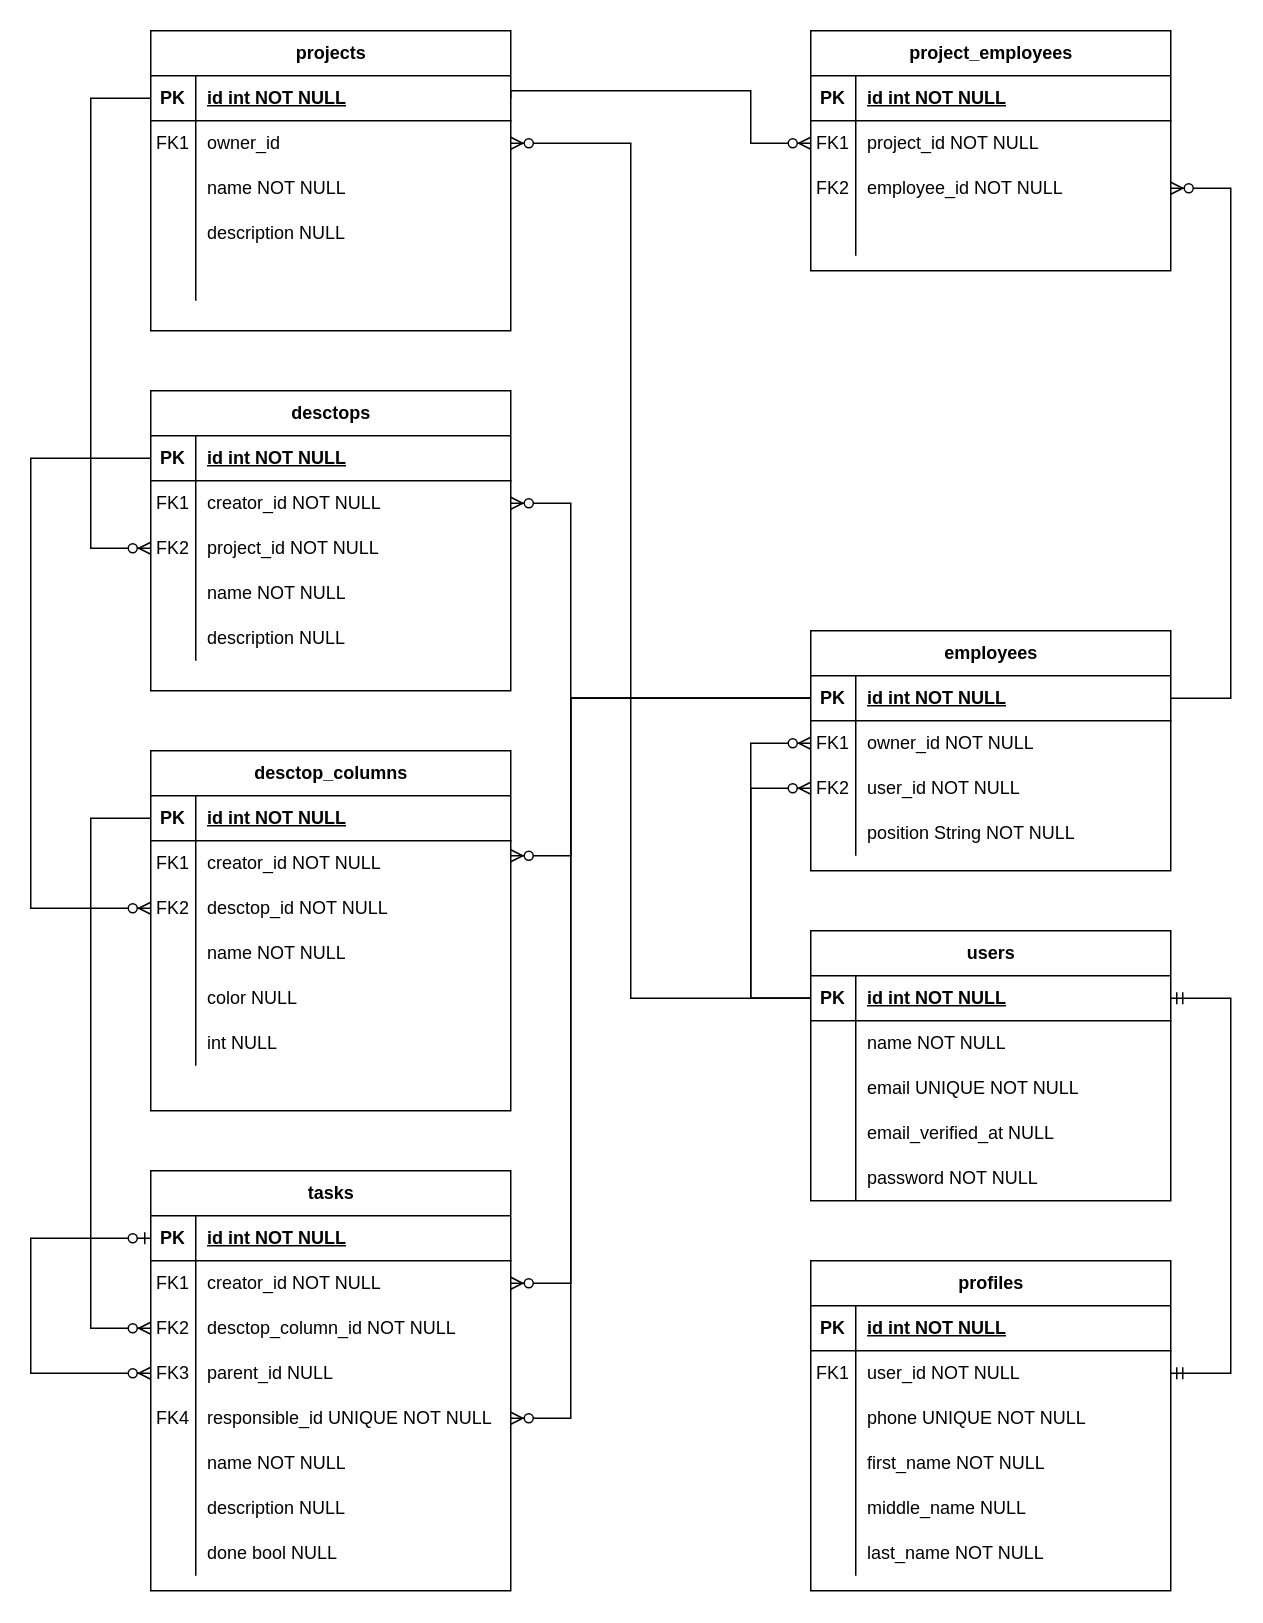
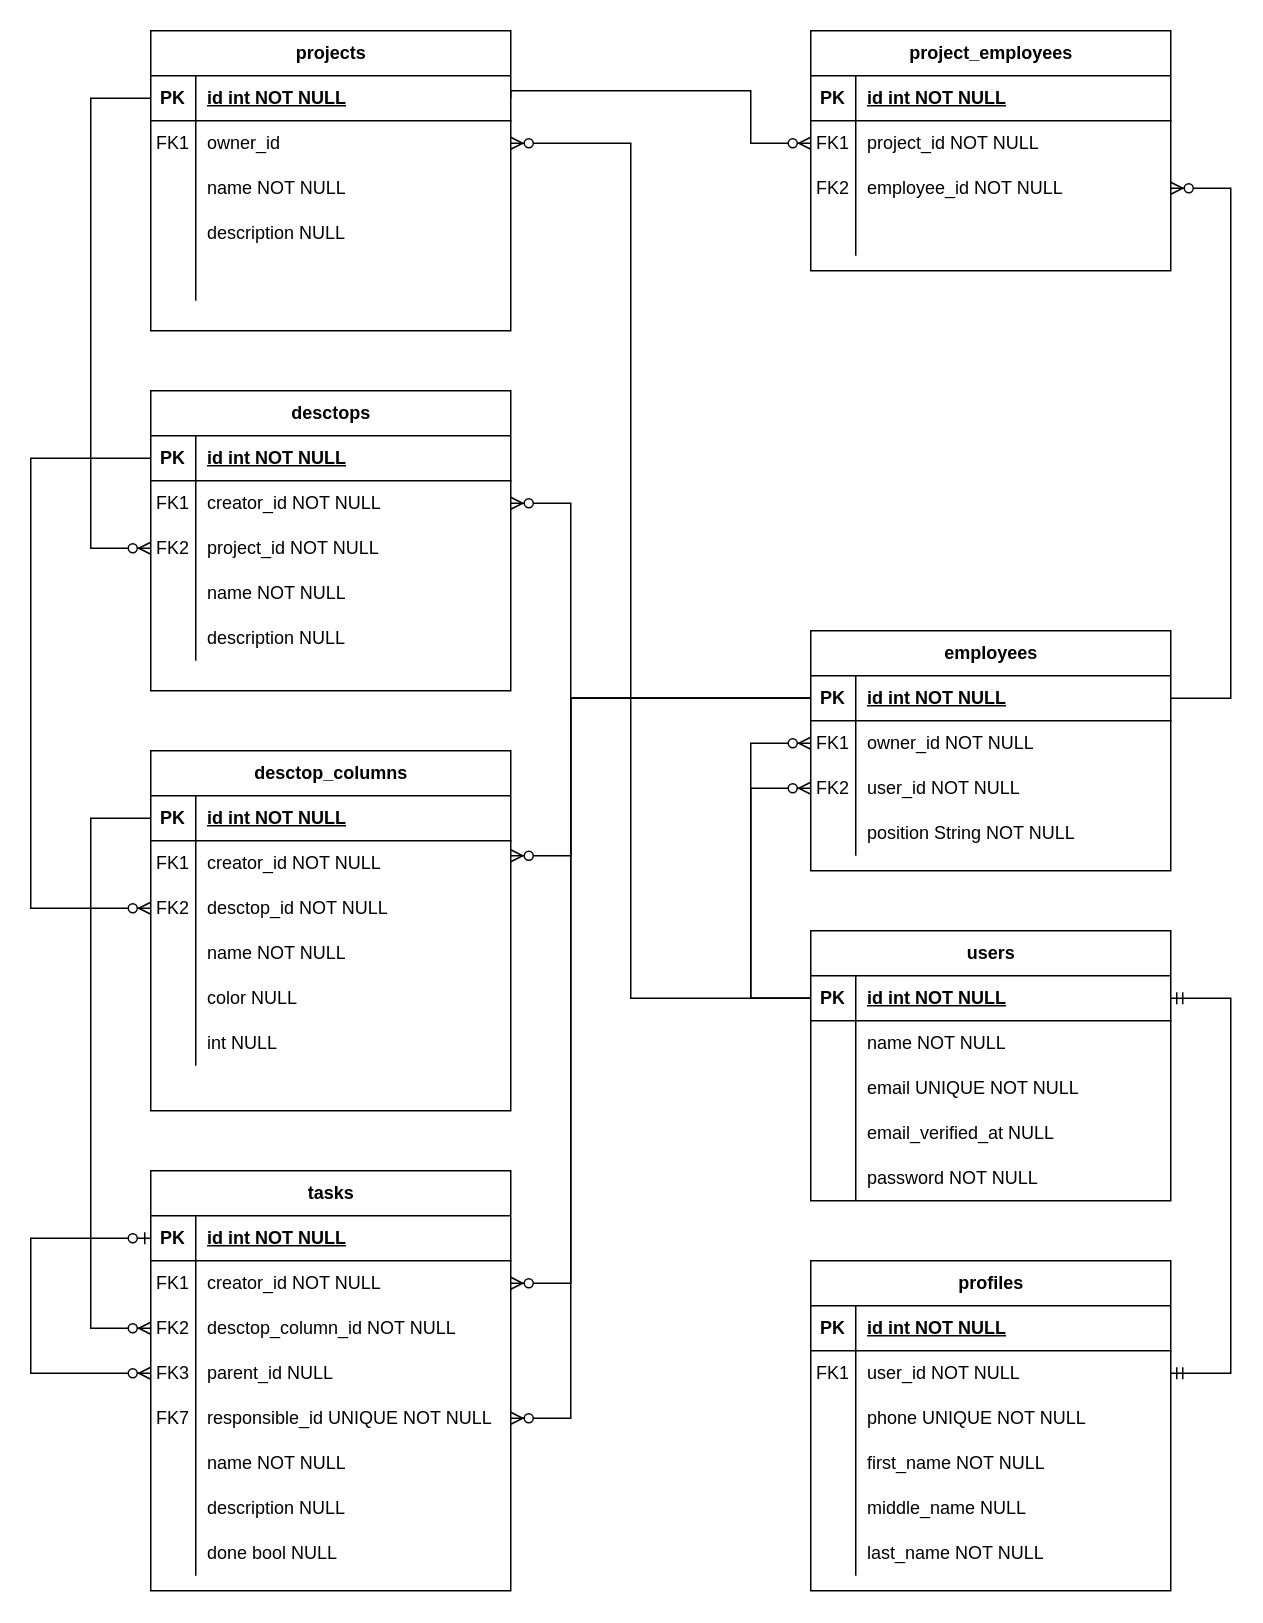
node "FK4": label "FK4" -> "FK7"
